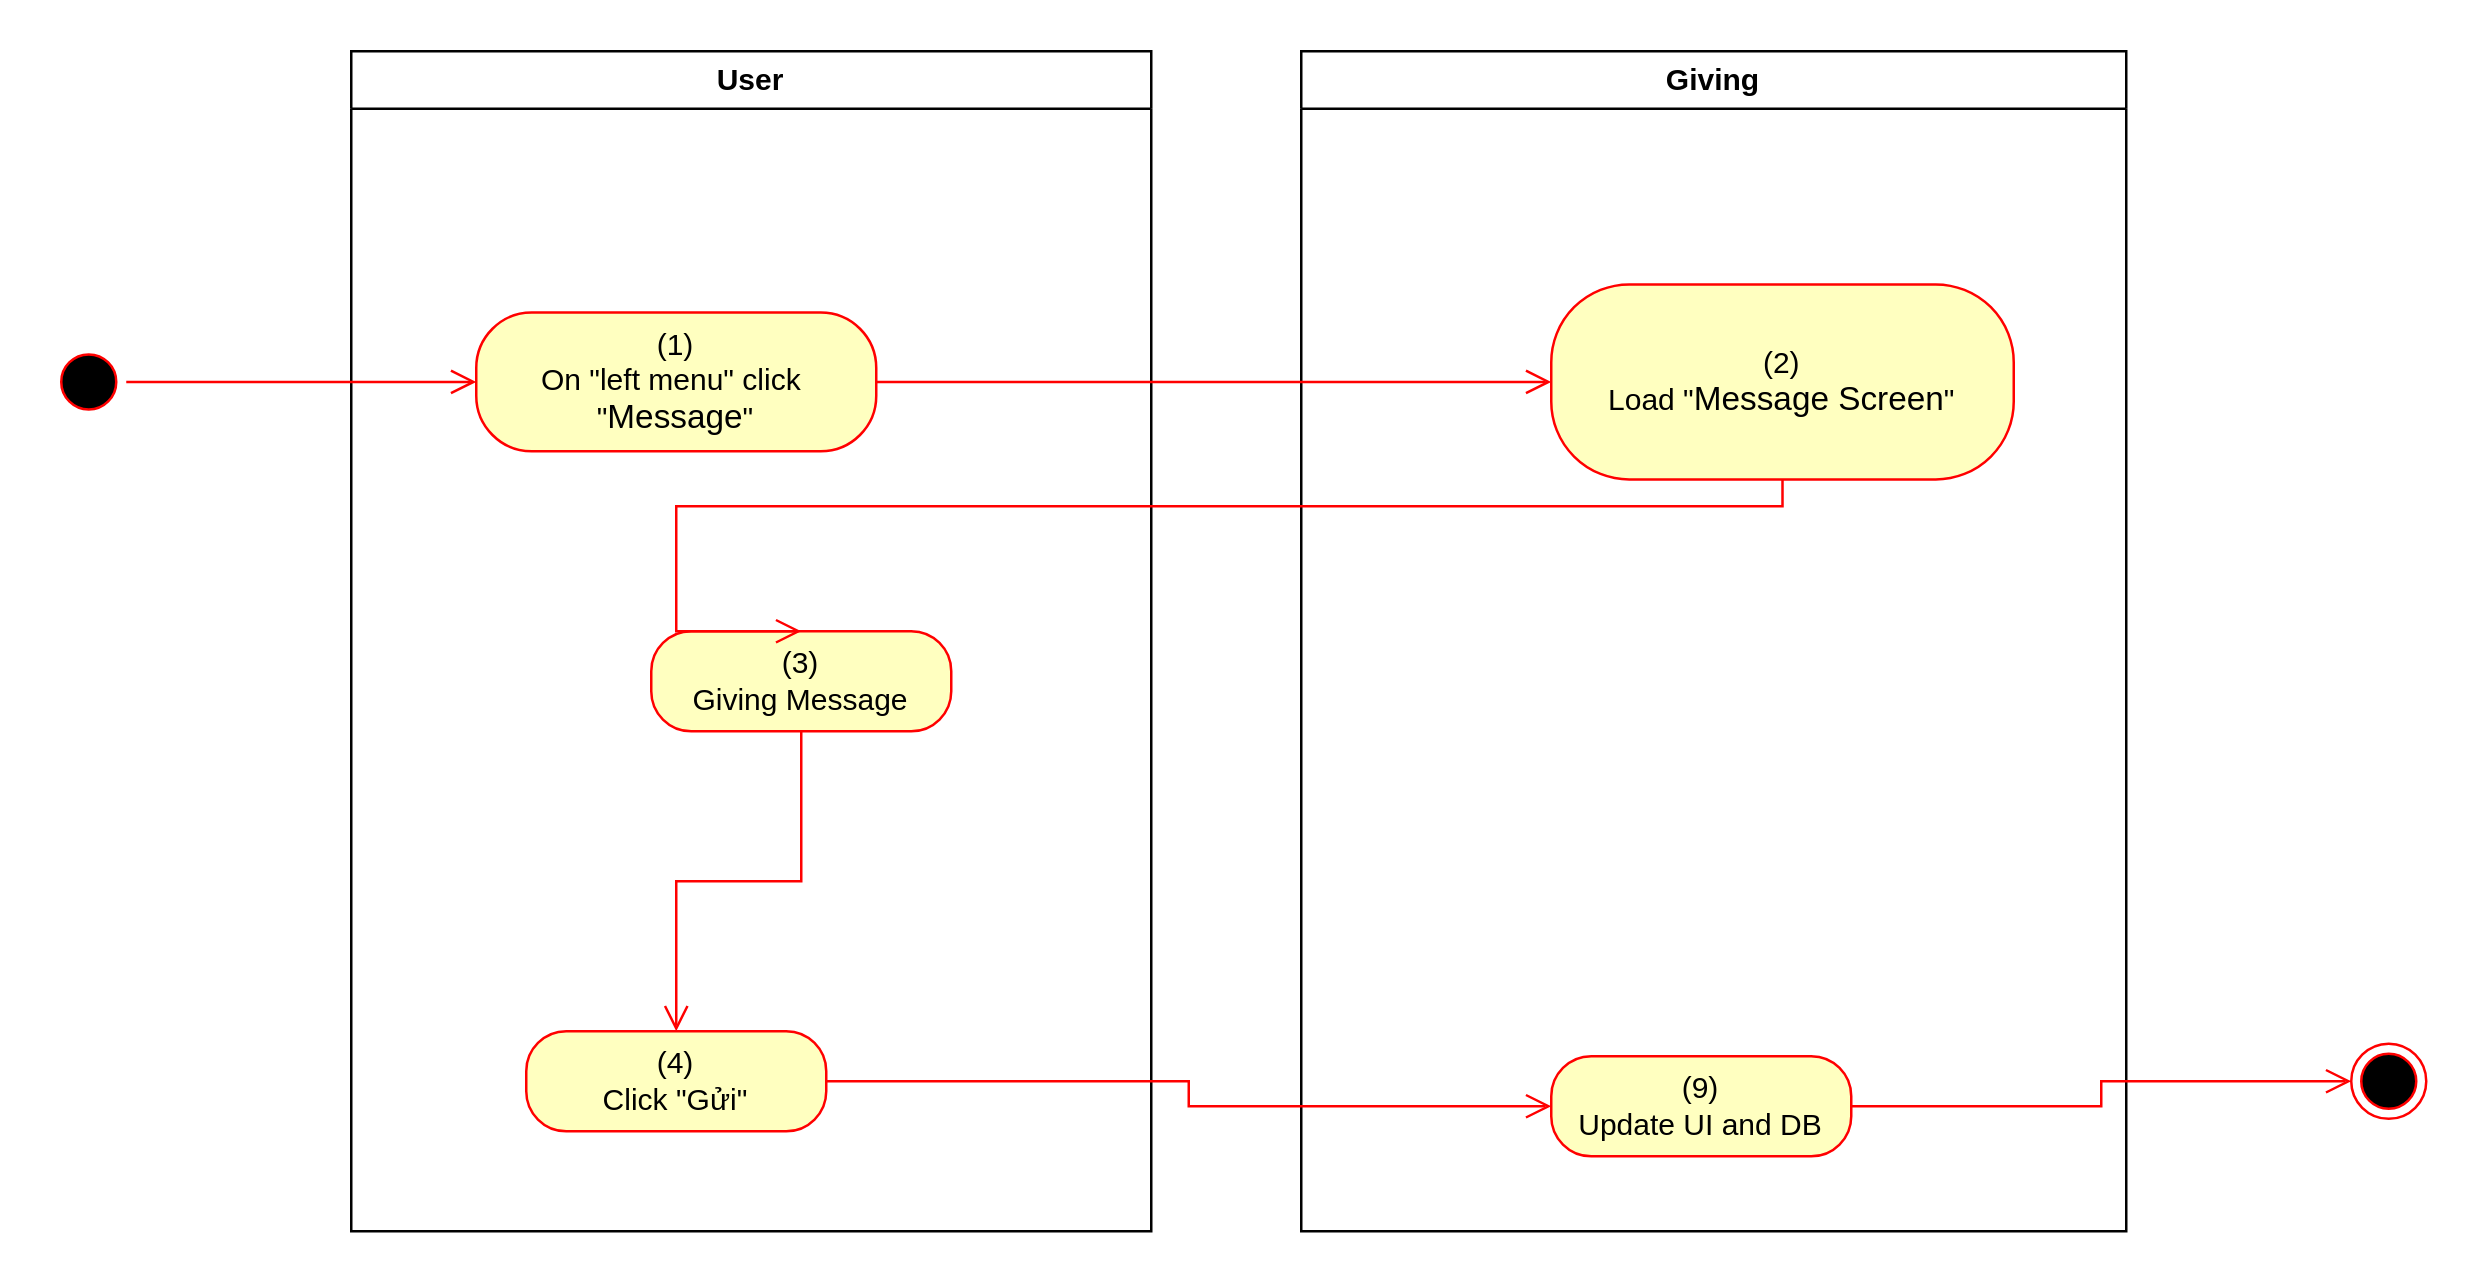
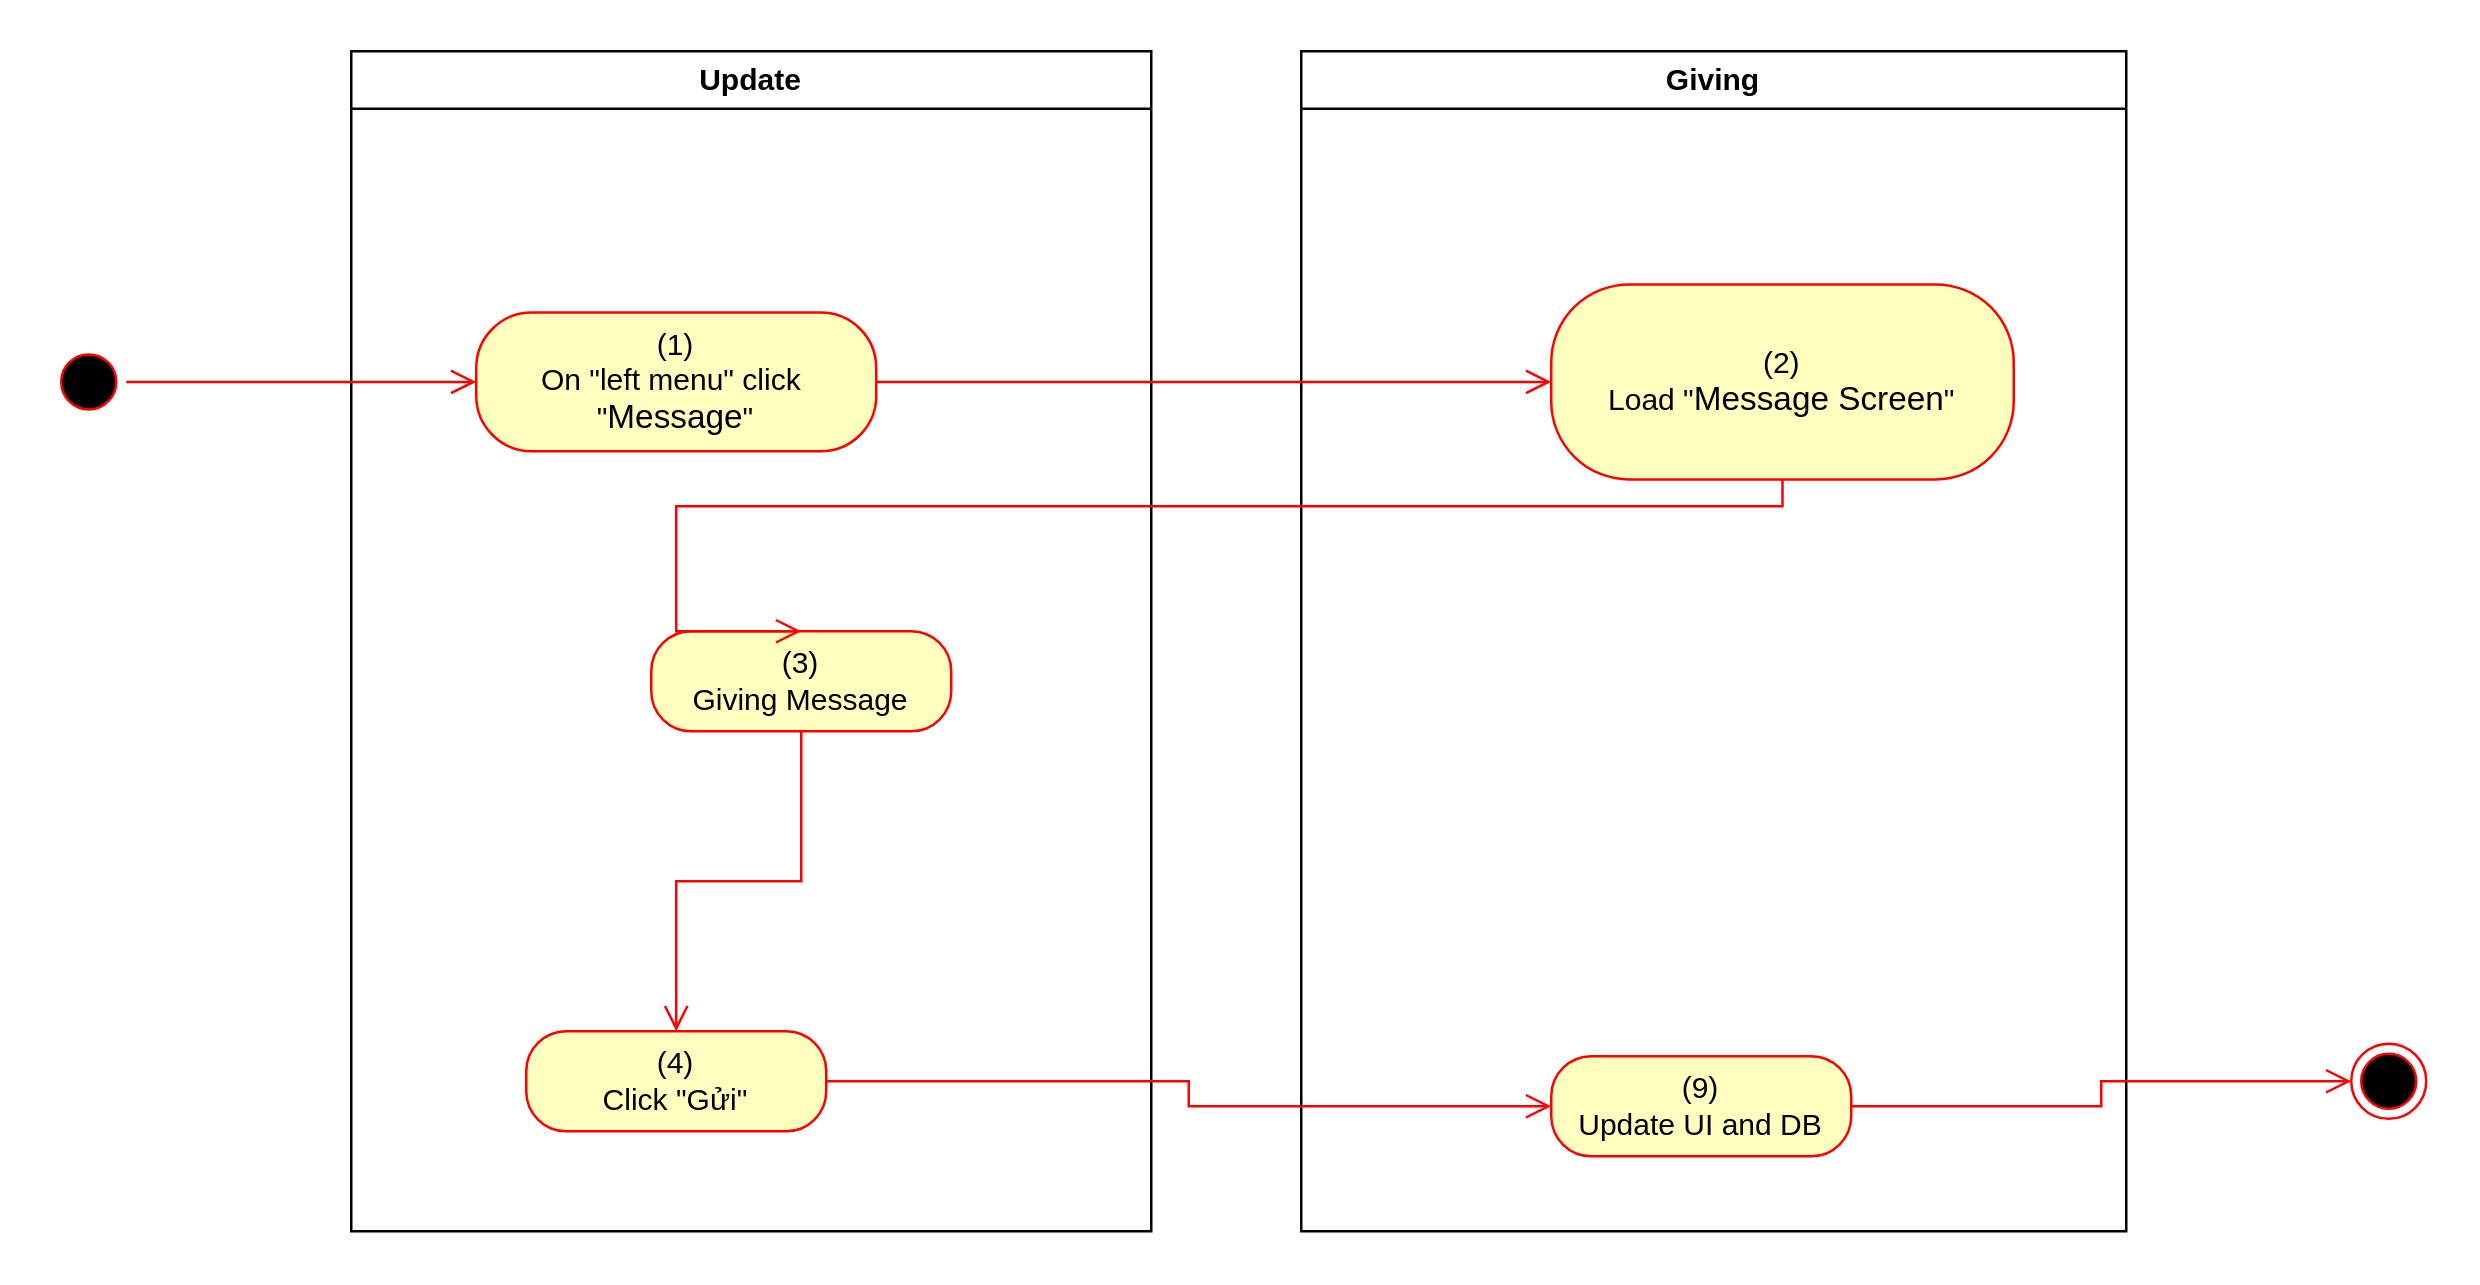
node "User": label "User" -> "Update"
